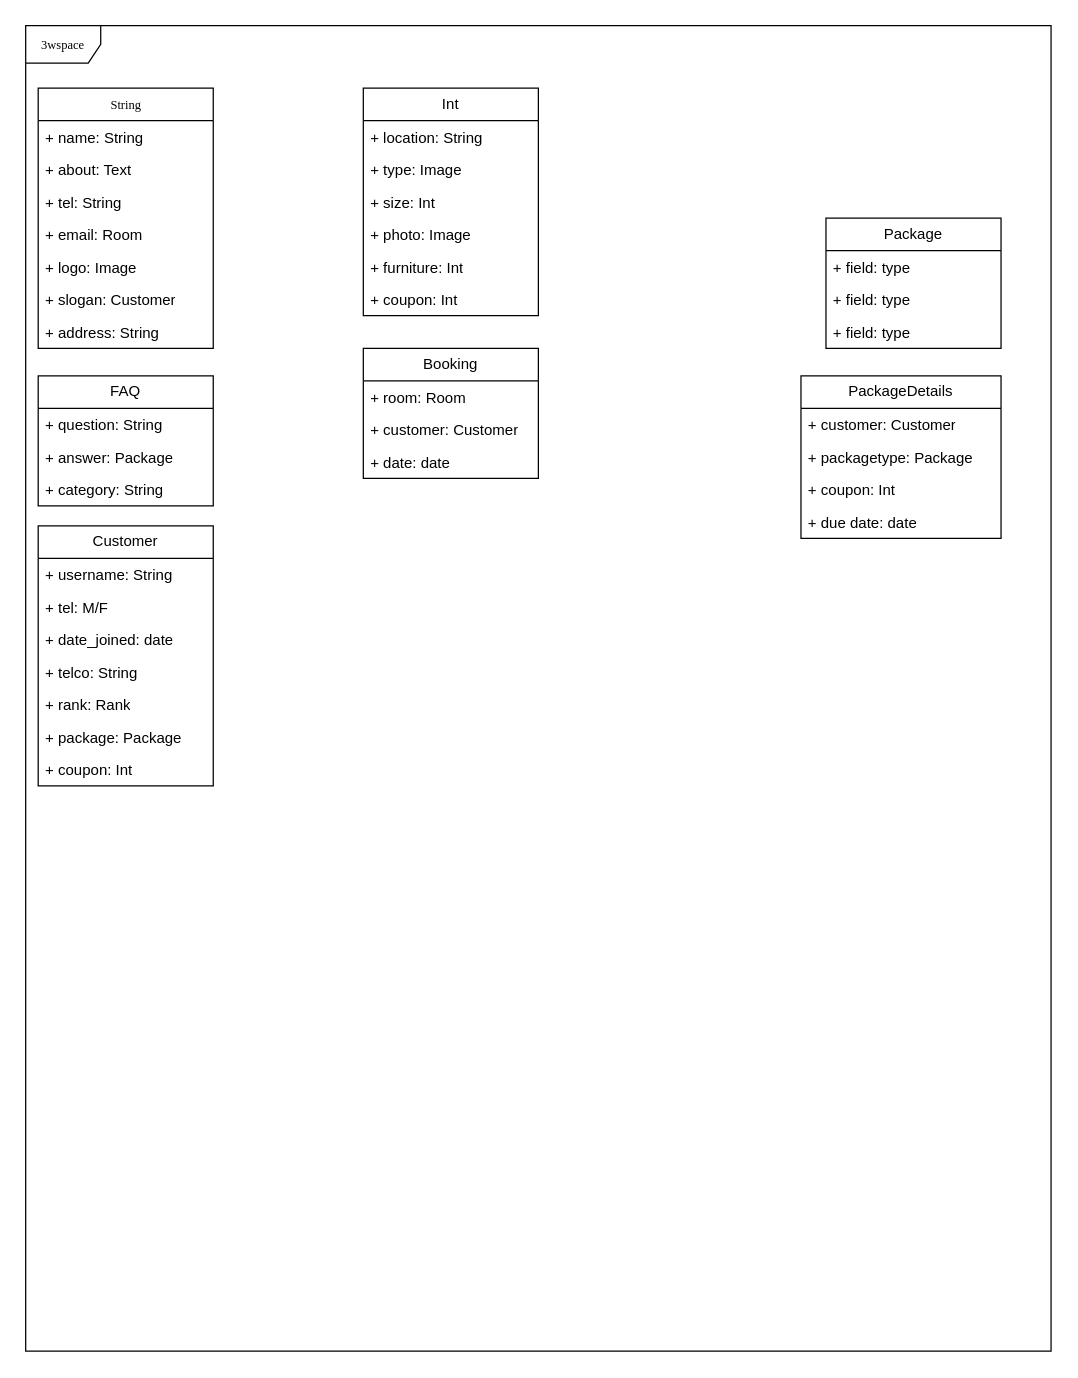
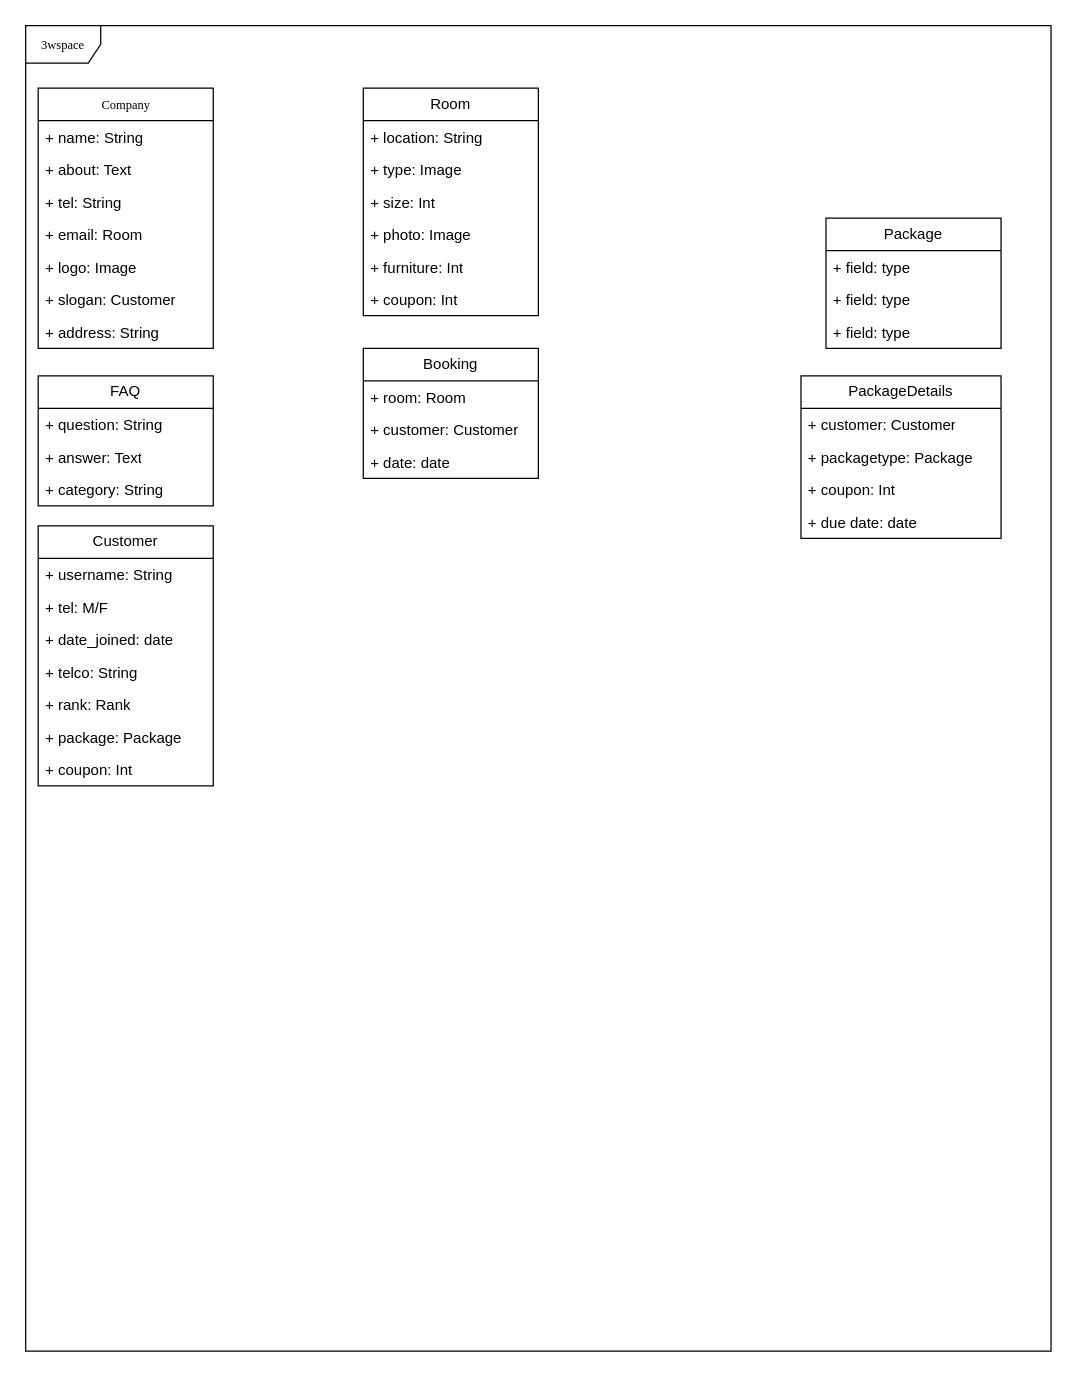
node "String": label "String" -> "Company"
node "Int": label "Int" -> "Room"
node "+ answer: Package": label "+ answer: Package" -> "+ answer: Text"
